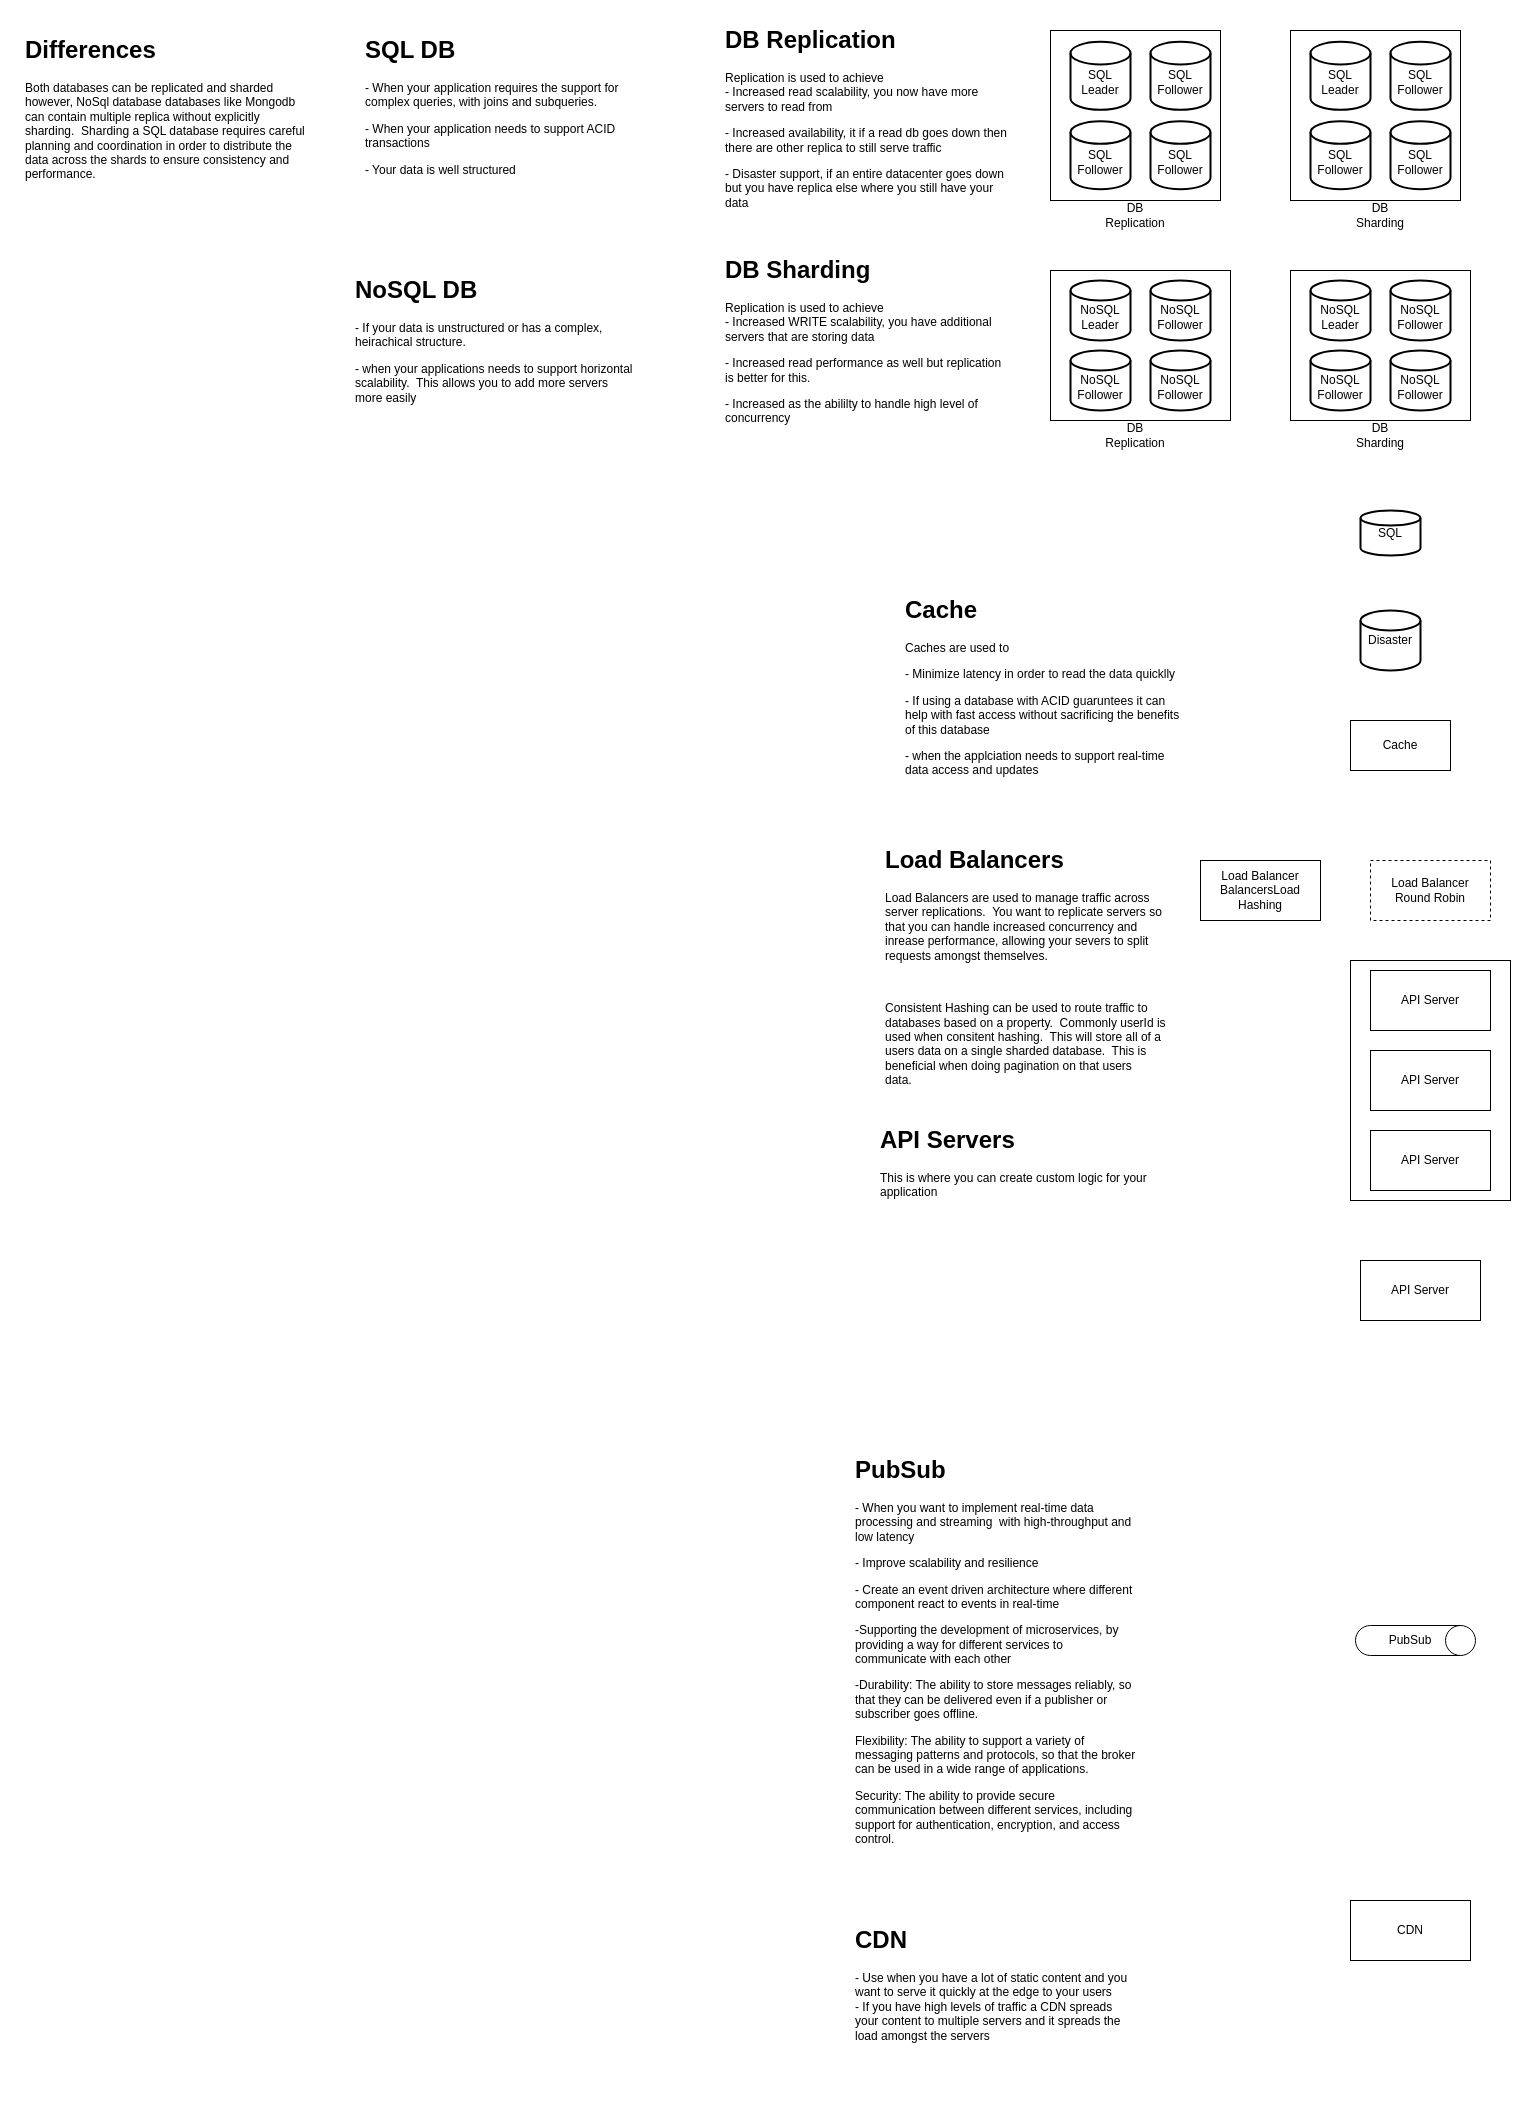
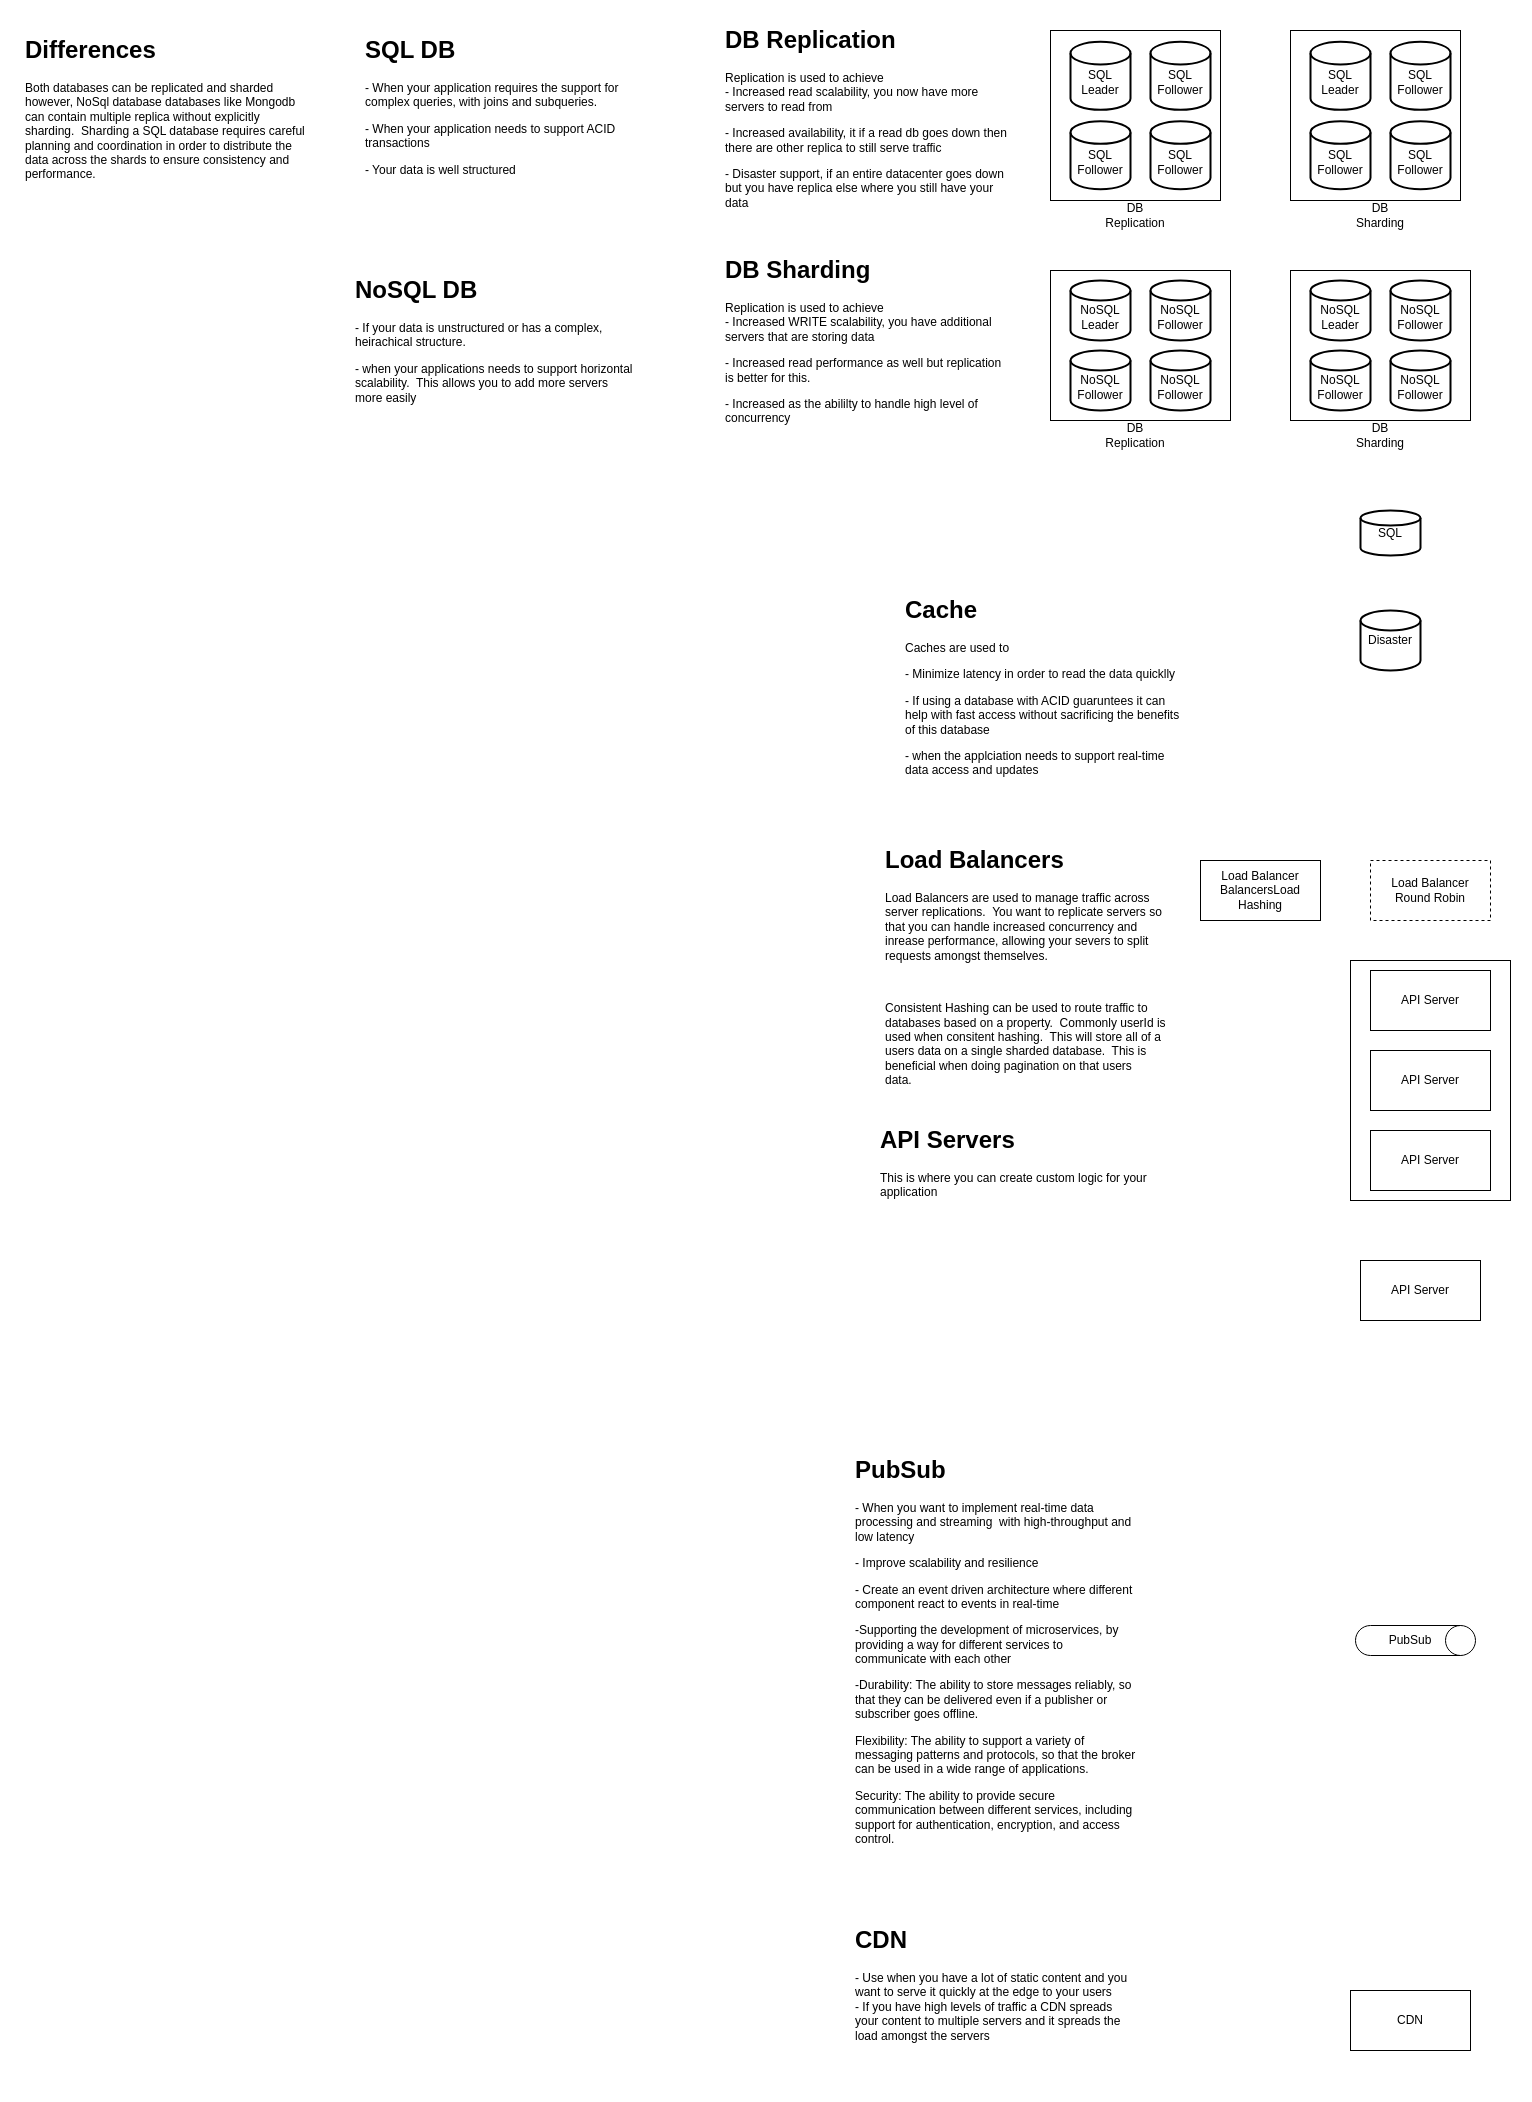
node "Cache": removed
node "CDN": moved (1411, 1931) -> (1411, 2021)
